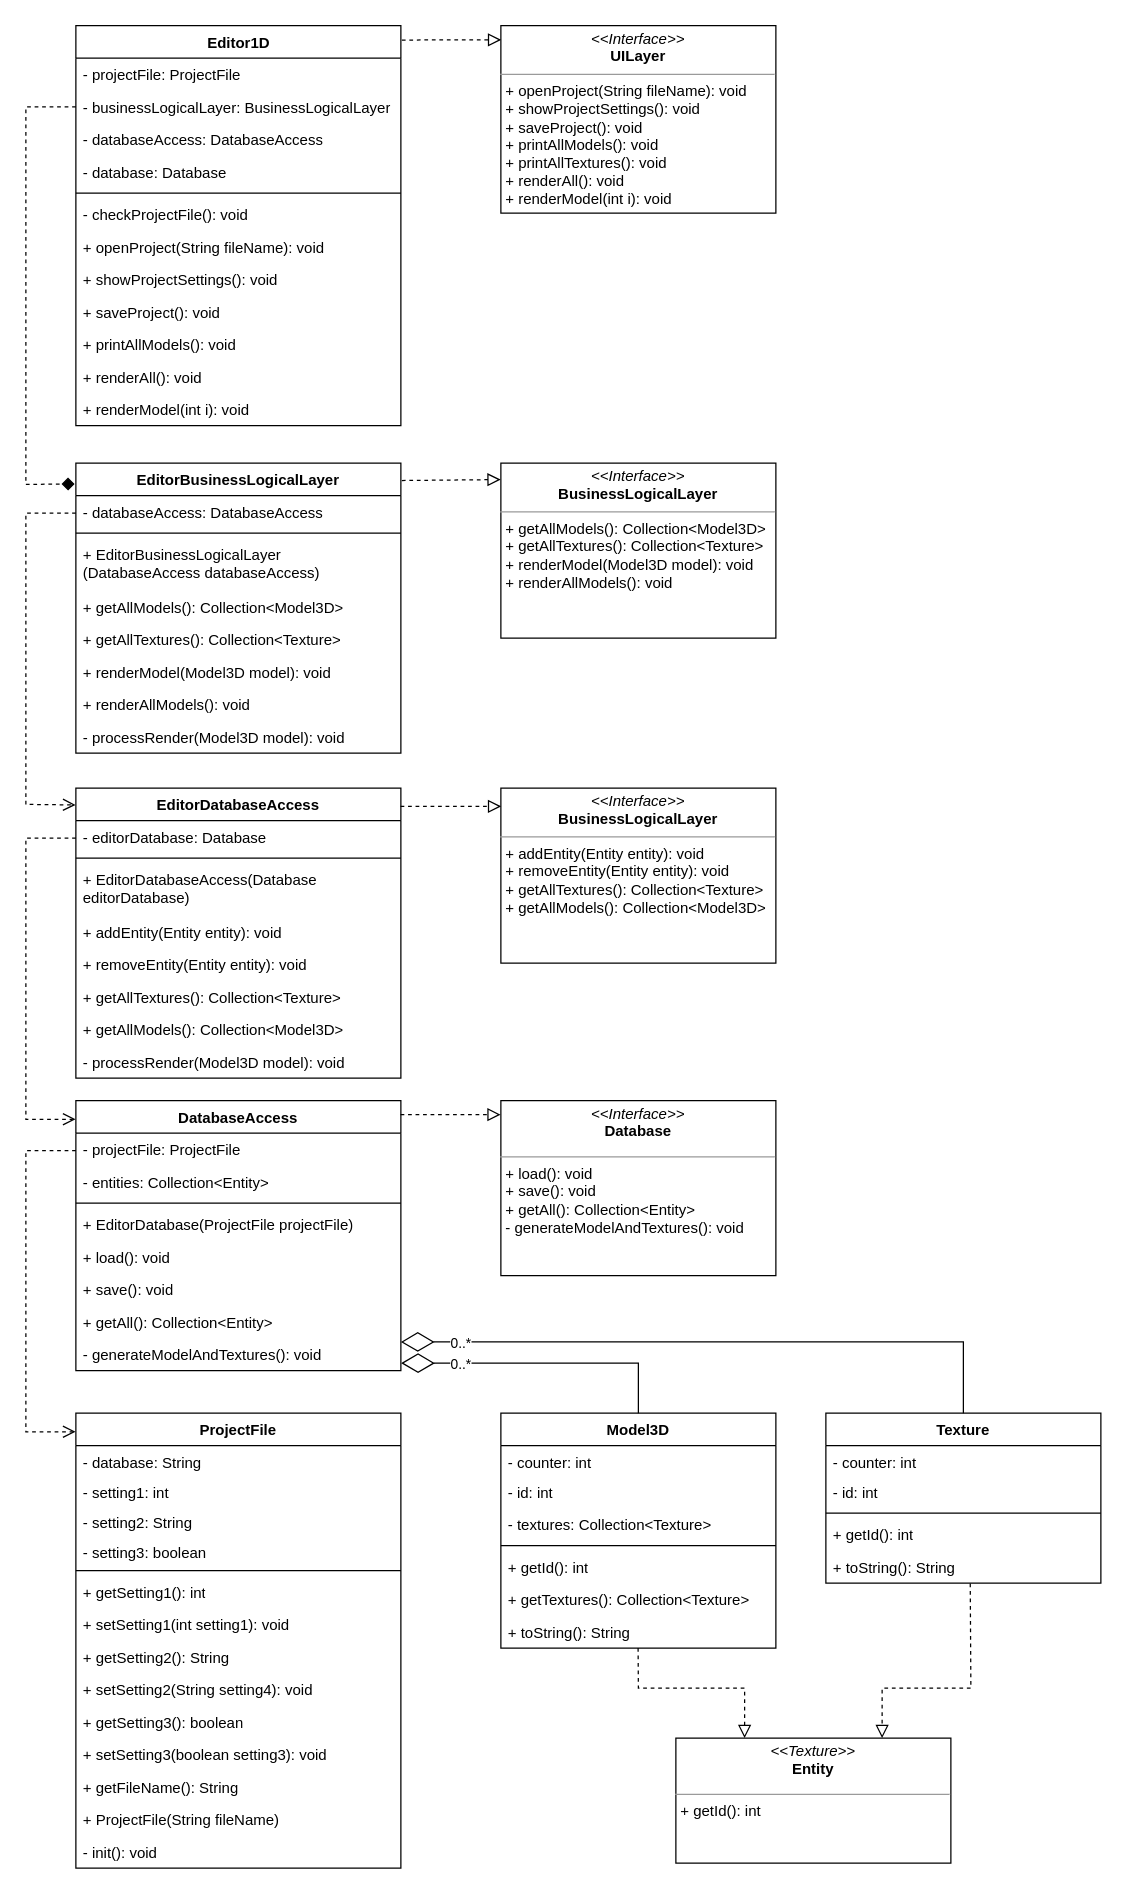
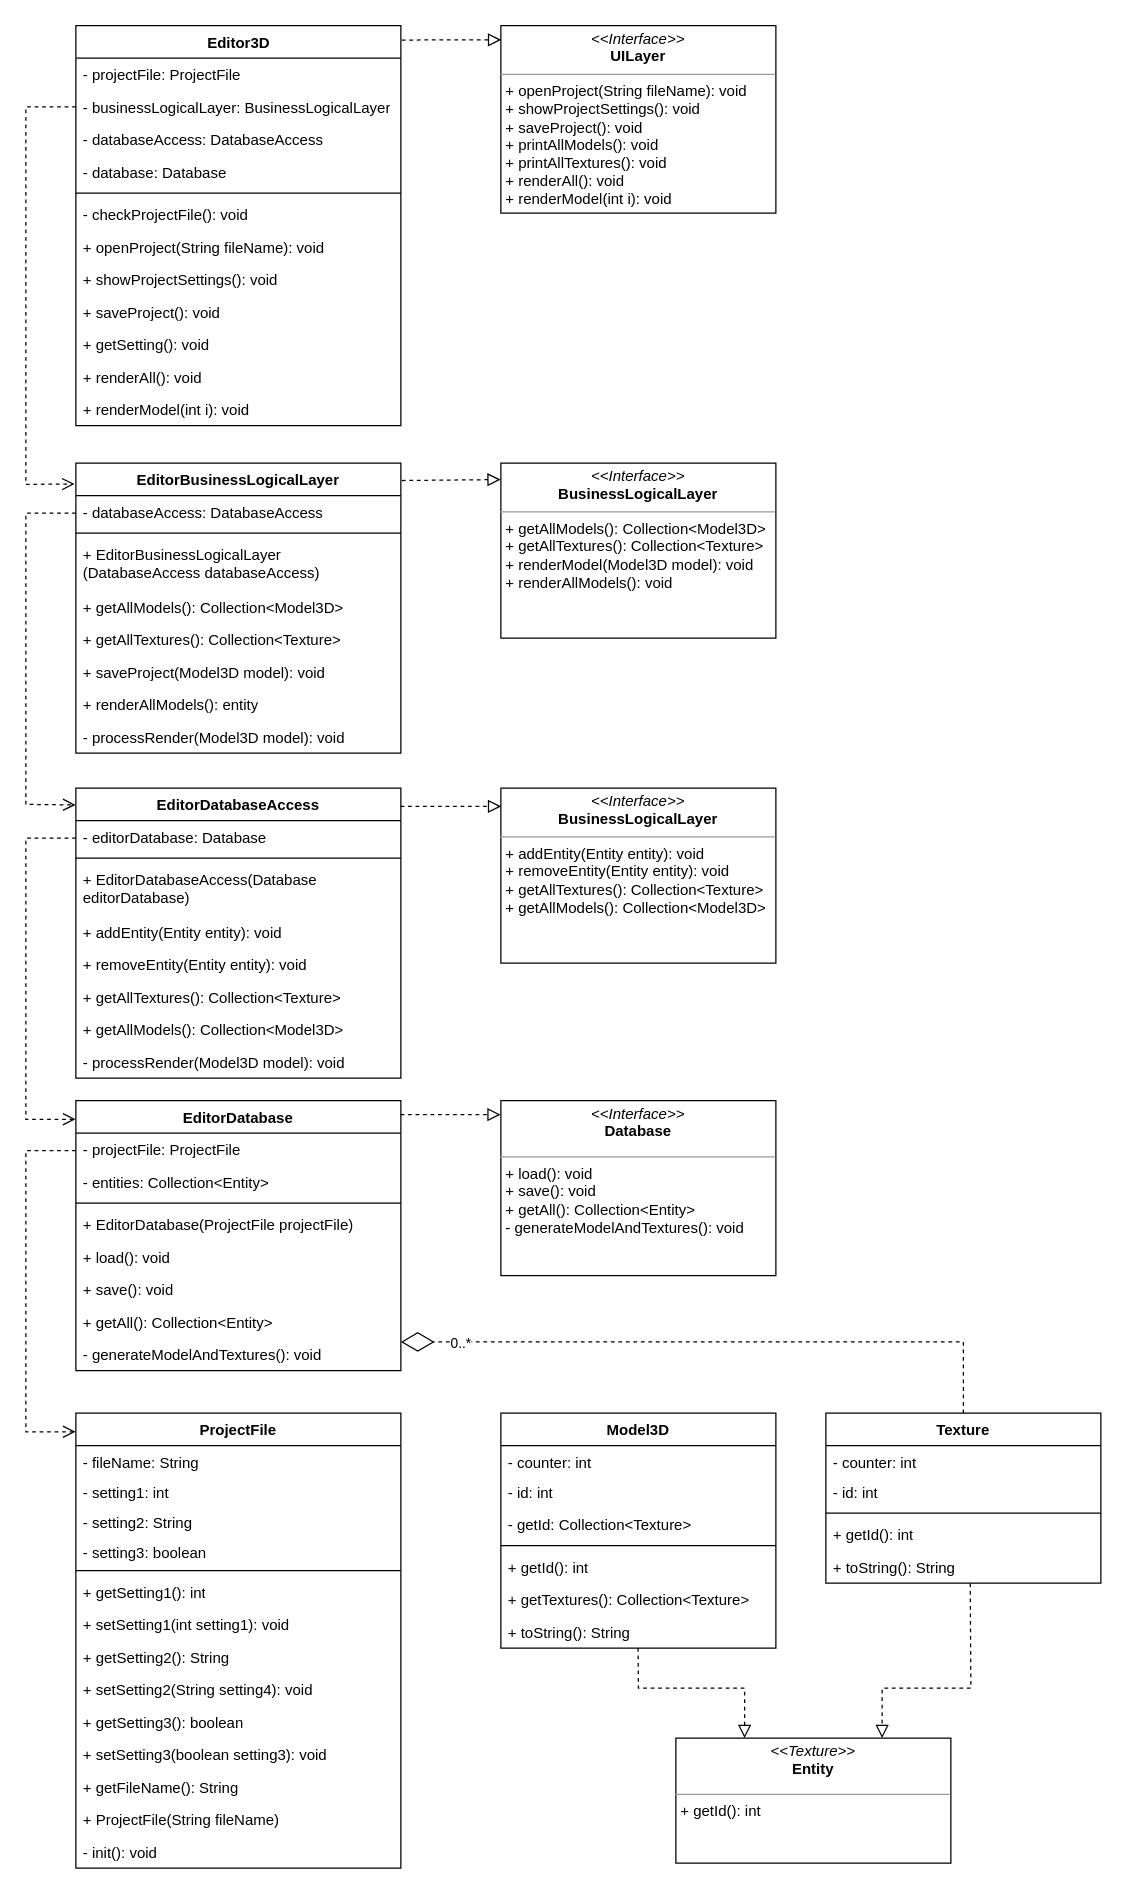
node "Editor1D": label "Editor1D" -> "Editor3D"
node "+ printAllModels(): void": label "+ printAllModels(): void" -> "+ getSetting(): void"
edge "- businessLogicalLayer: BusinessLogicalLayer" -> "EditorBusinessLogicalLayer": arrowhead diamond -> open
node "+ renderModel(Model3D model): void": label "+ renderModel(Model3D model): void" -> "+ saveProject(Model3D model): void"
node "+ renderAllModels(): void": label "+ renderAllModels(): void" -> "+ renderAllModels(): entity"
node "DatabaseAccess": label "DatabaseAccess" -> "EditorDatabase"
edge "Texture" -> "- generateModelAndTextures(): void": style solid -> dashed
edge "Model3D" -> "- generateModelAndTextures(): void": removed, label "0..*"
node "- database: String": label "- database: String" -> "- fileName: String"
node "- textures: Collection<Texture>": label "- textures: Collection<Texture>" -> "- getId: Collection<Texture>"
